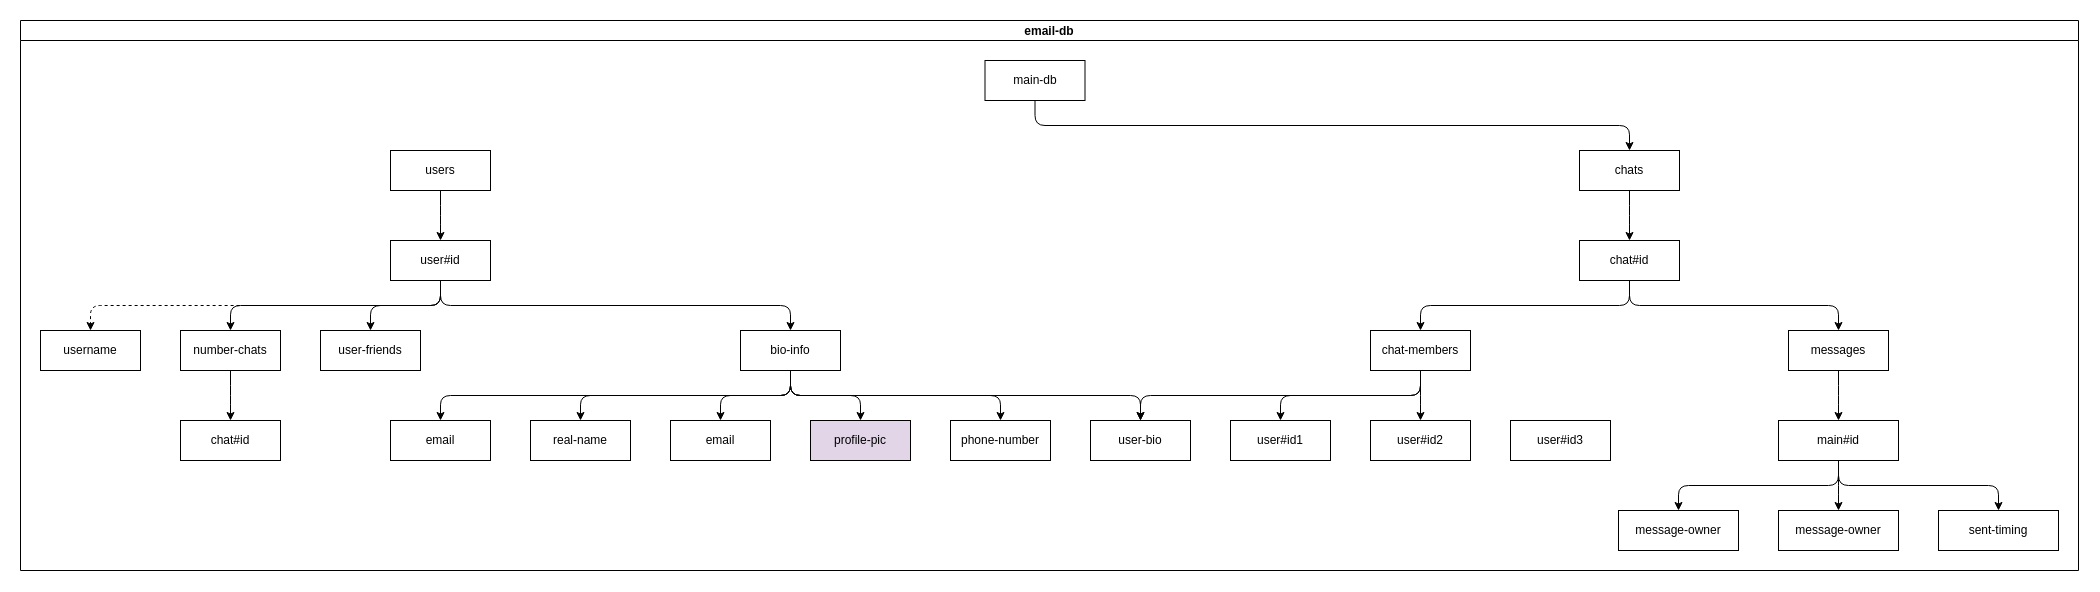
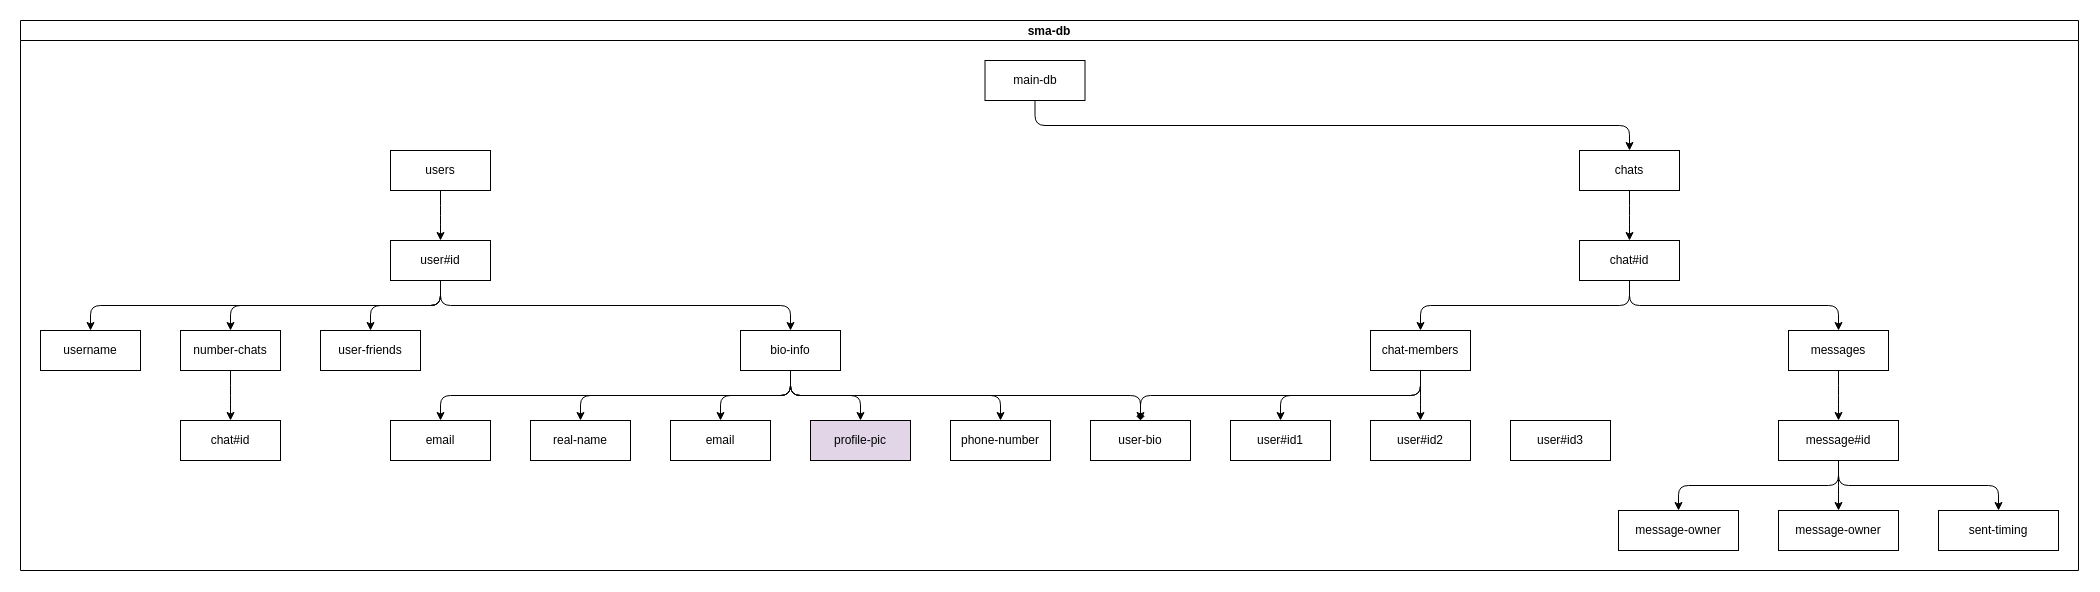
node "email-db": label "email-db" -> "sma-db"
edge "user#id" -> "username": style dashed -> solid
edge "bio-info" -> "user-bio": arrowhead classic -> diamond
node "main#id": label "main#id" -> "message#id"
